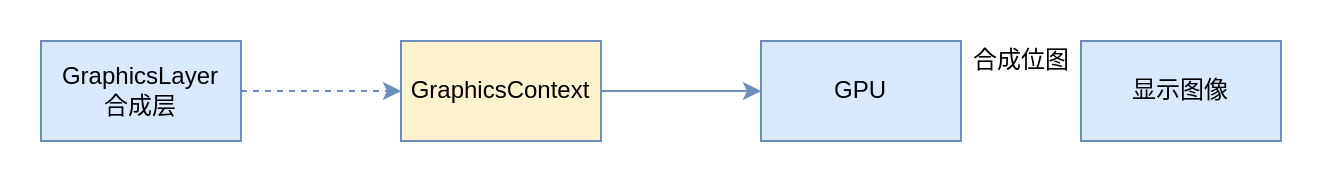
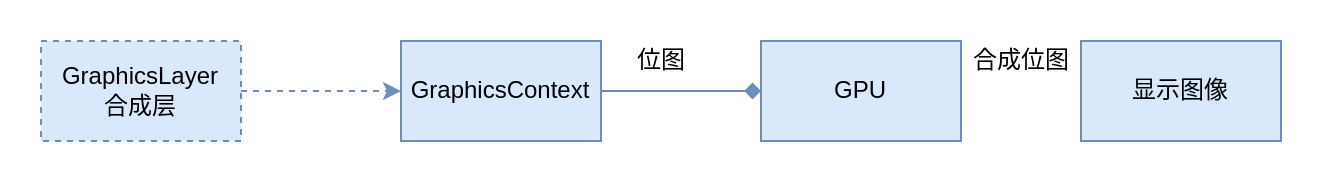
node "位图": added
node "GraphicsLayer 合成层": style solid -> dashed
node "GraphicsContext": fillcolor #fff2cc -> #dae8fc
edge "GraphicsContext" -> "GPU": arrowhead classic -> diamond
